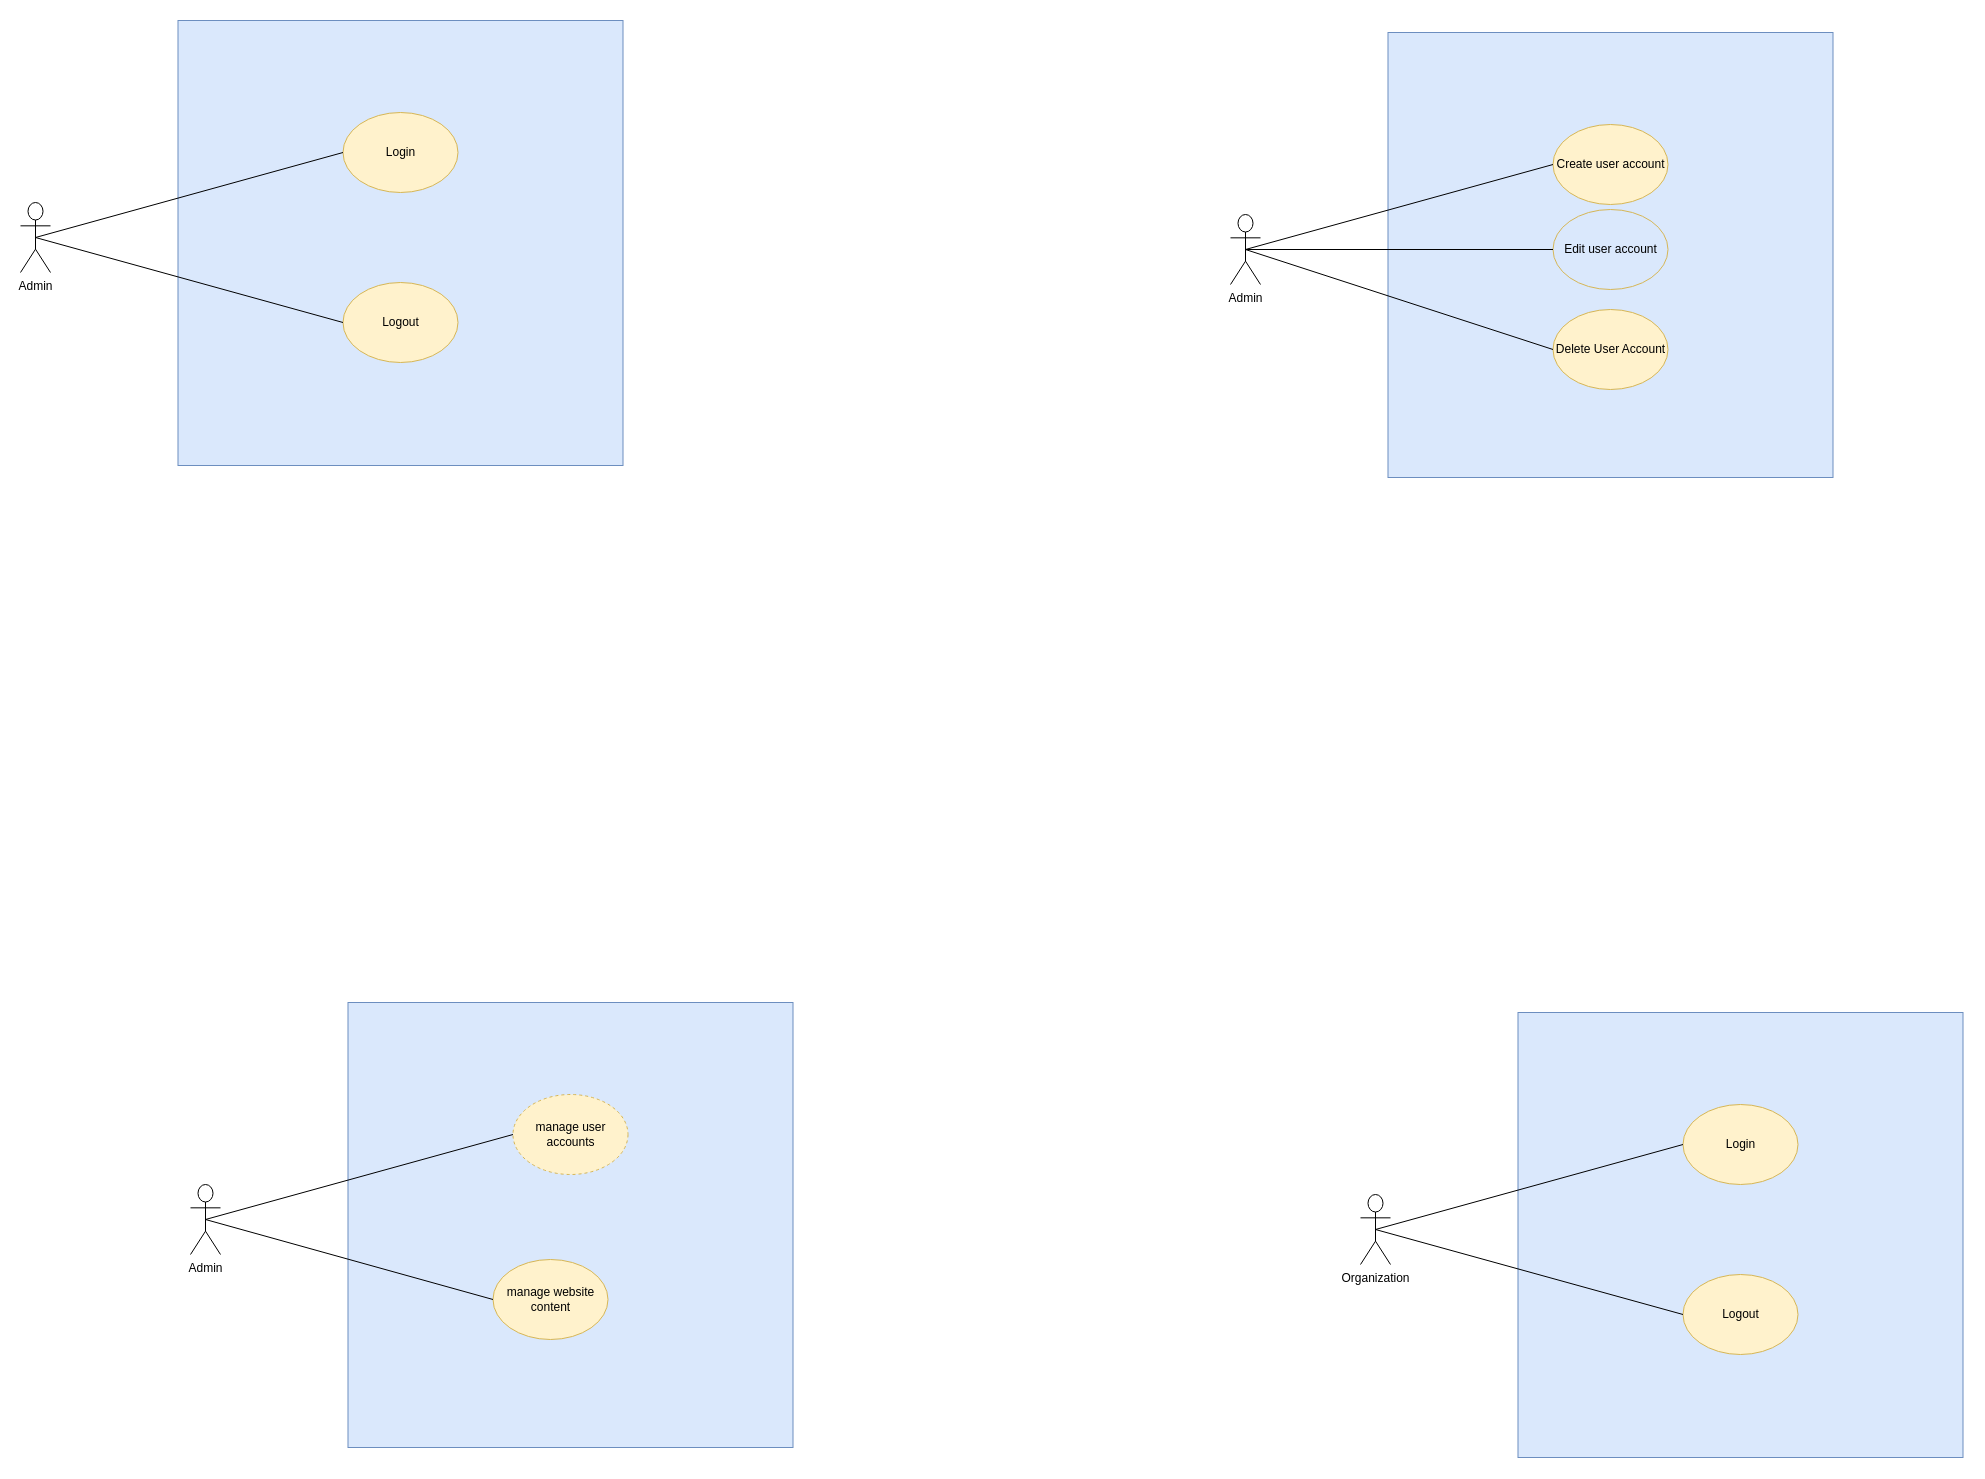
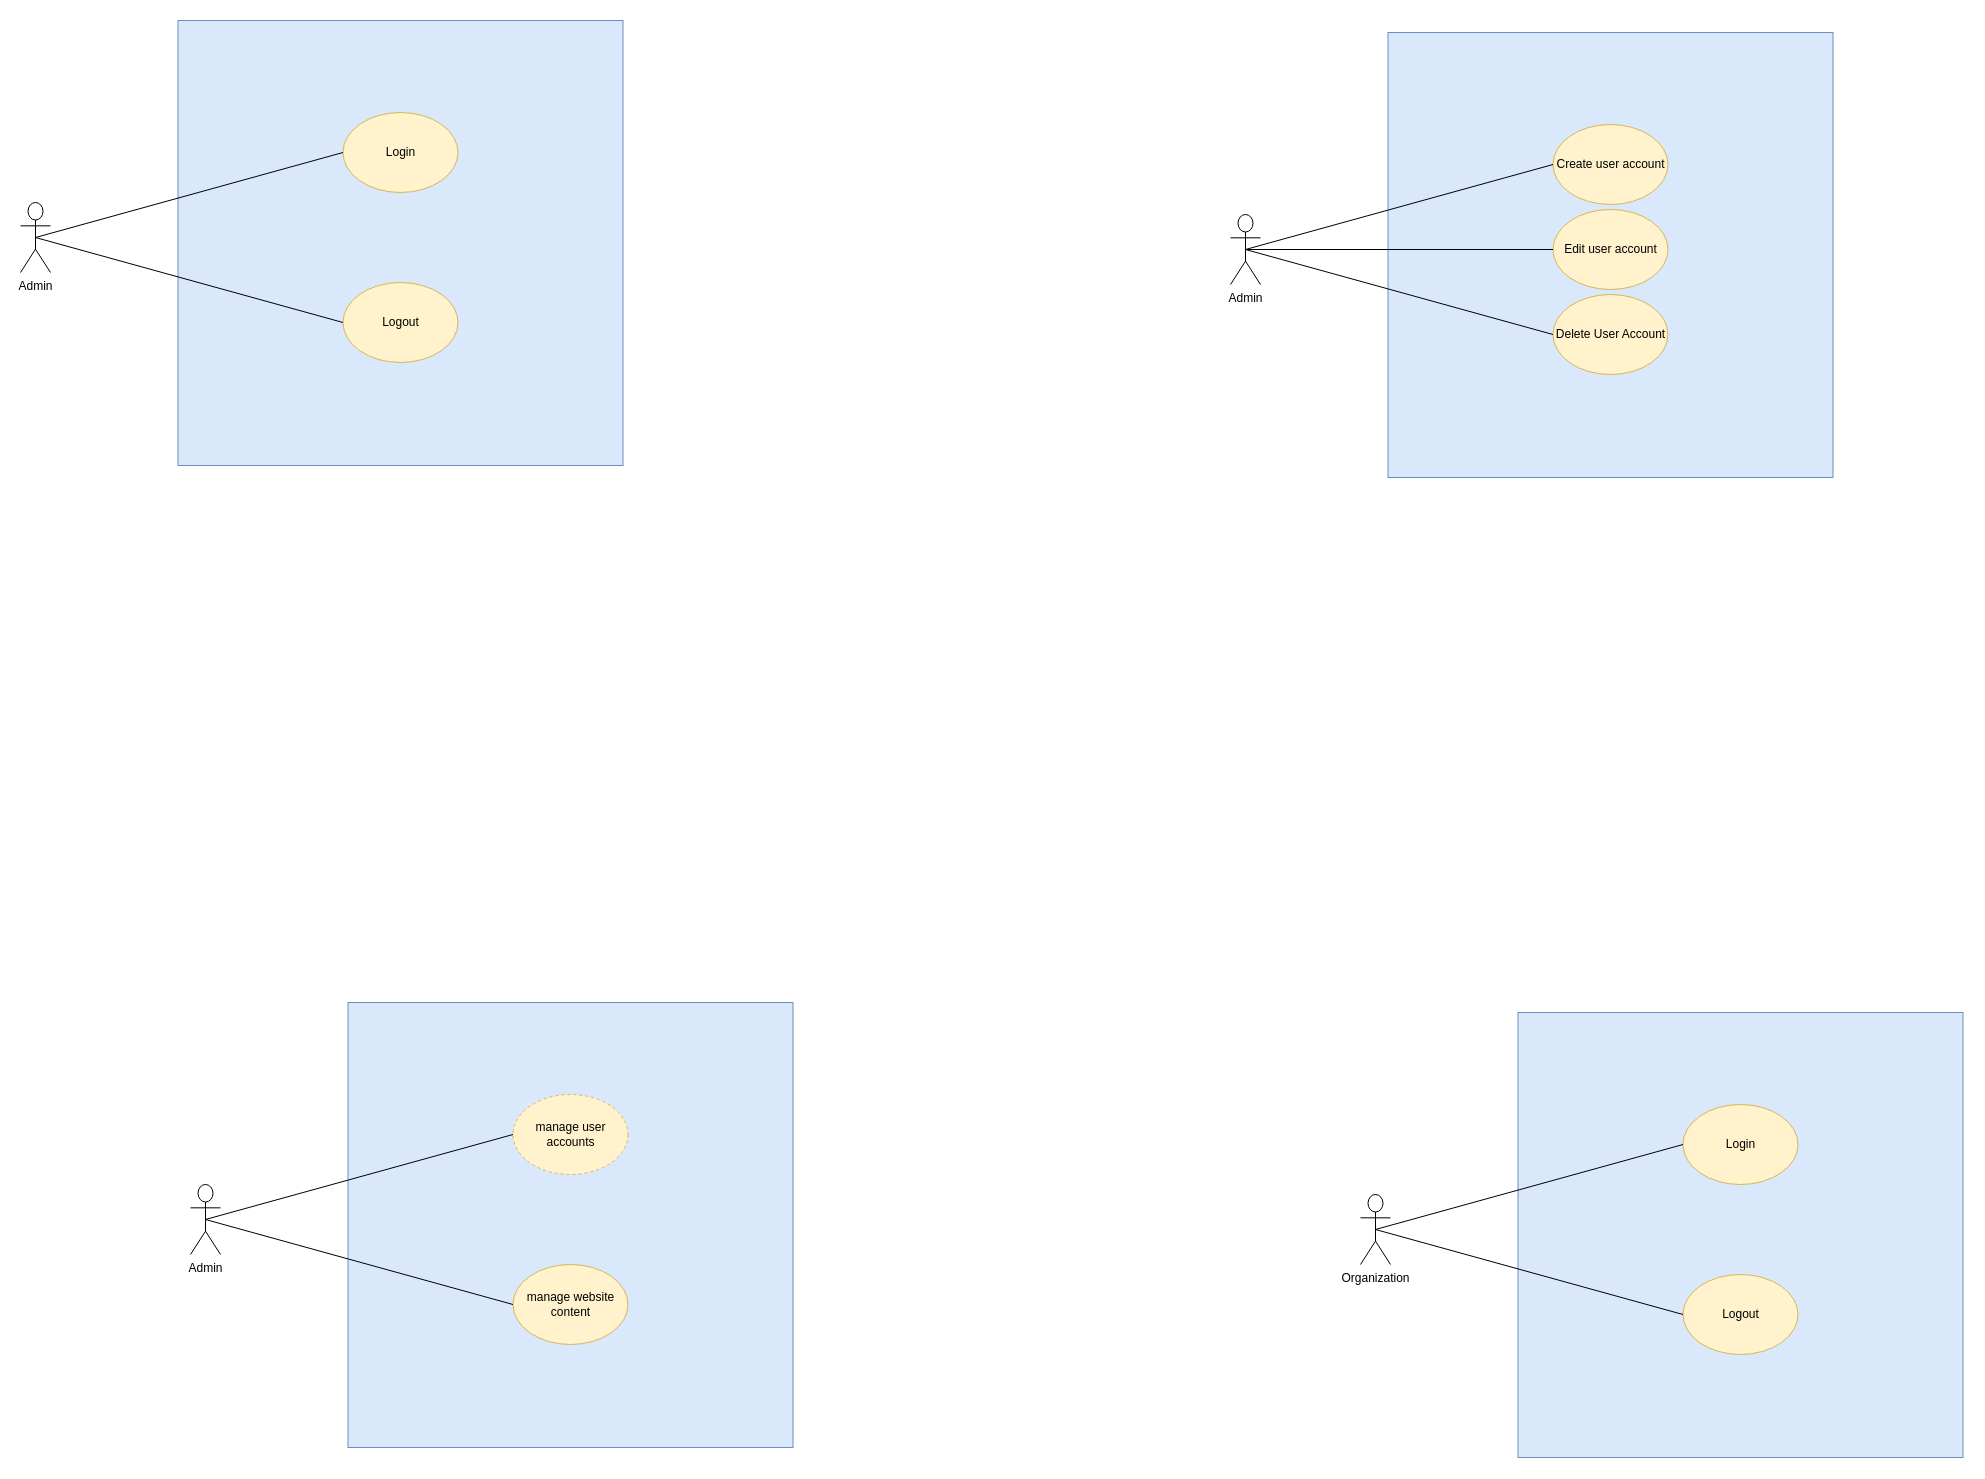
node "Edit user account": fillcolor #dae8fc -> #fff2cc
node "Delete User Account": moved (1611, 350) -> (1611, 335)
node "manage website content": moved (551, 1300) -> (571, 1305)
